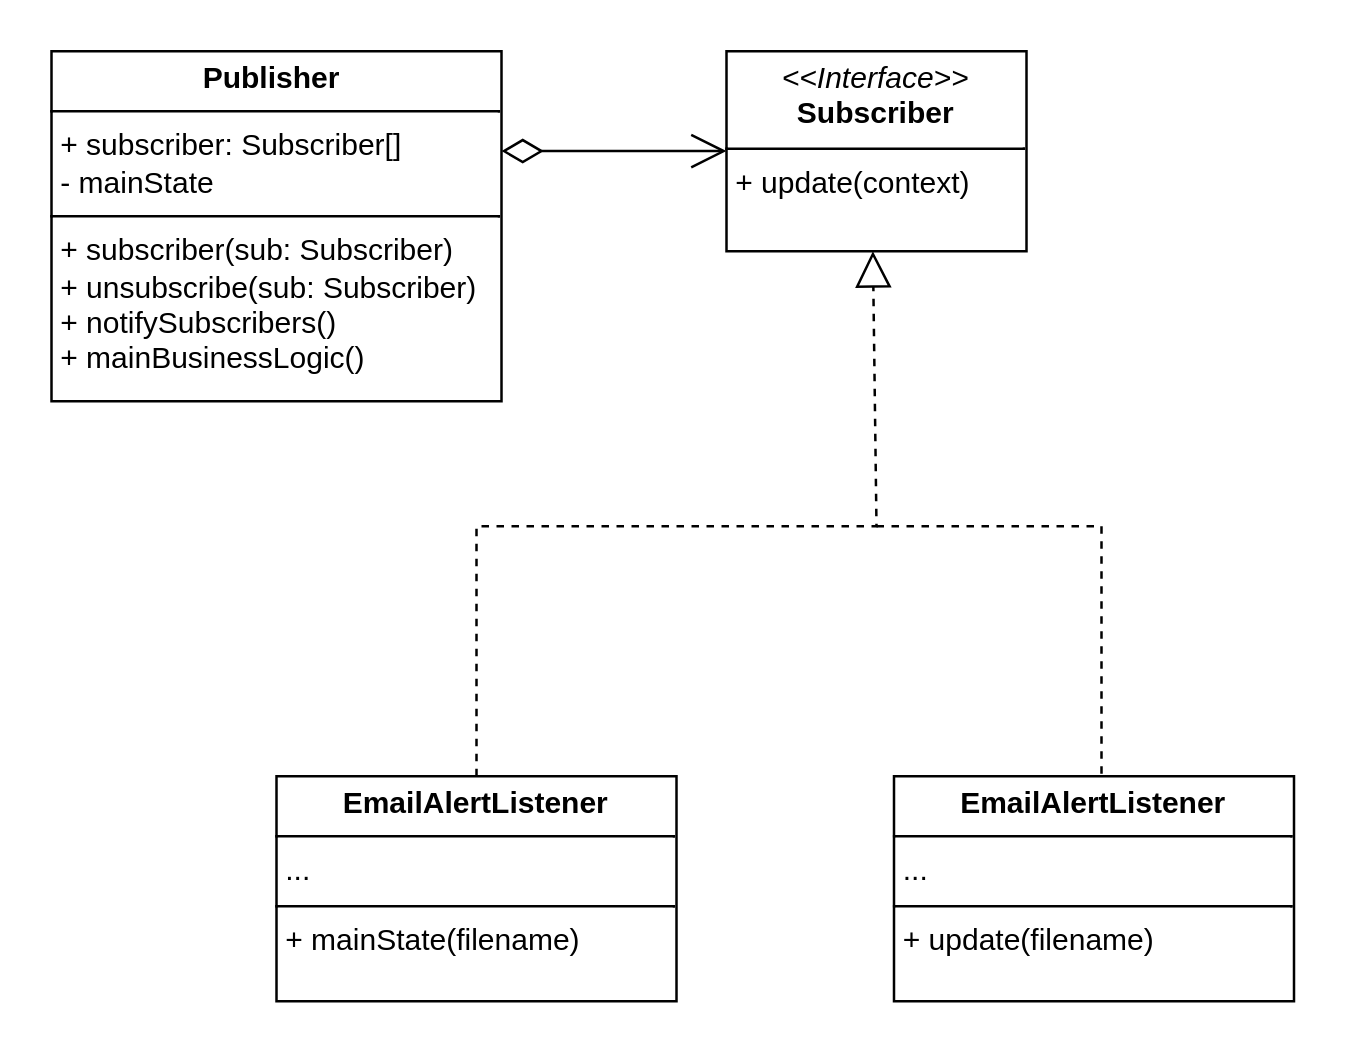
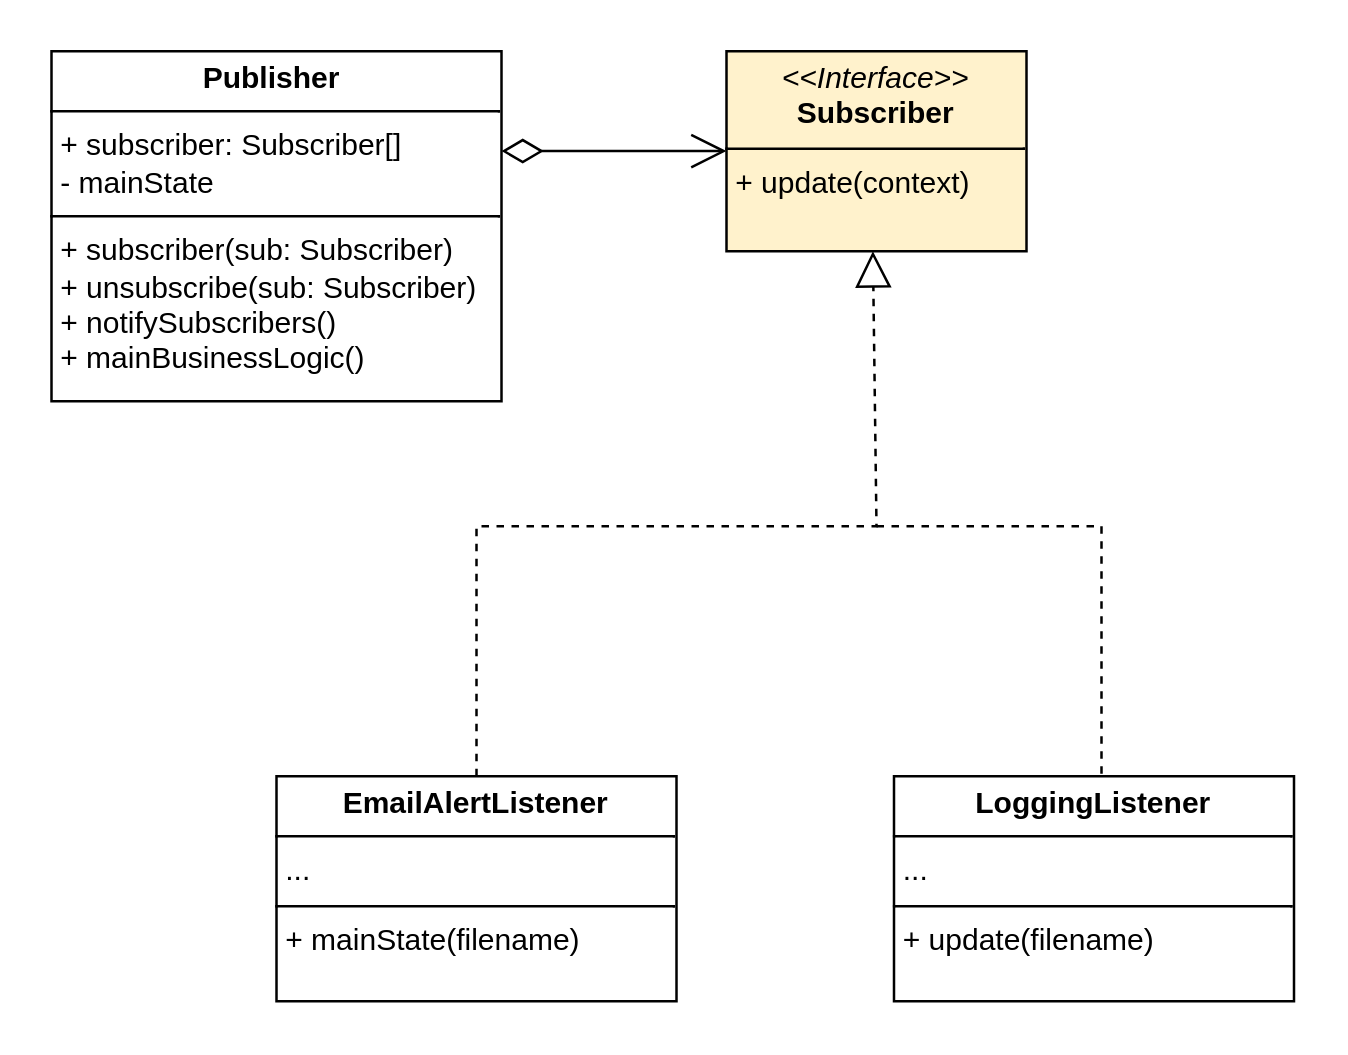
node "<<Interface>> Subscriber + update(context)": fillcolor #ffffff -> #fff2cc
node "EmailAlertListener ... + update(filename)": label "EmailAlertListener ... + update(filename)" -> "LoggingListener ... + update(filename)"
